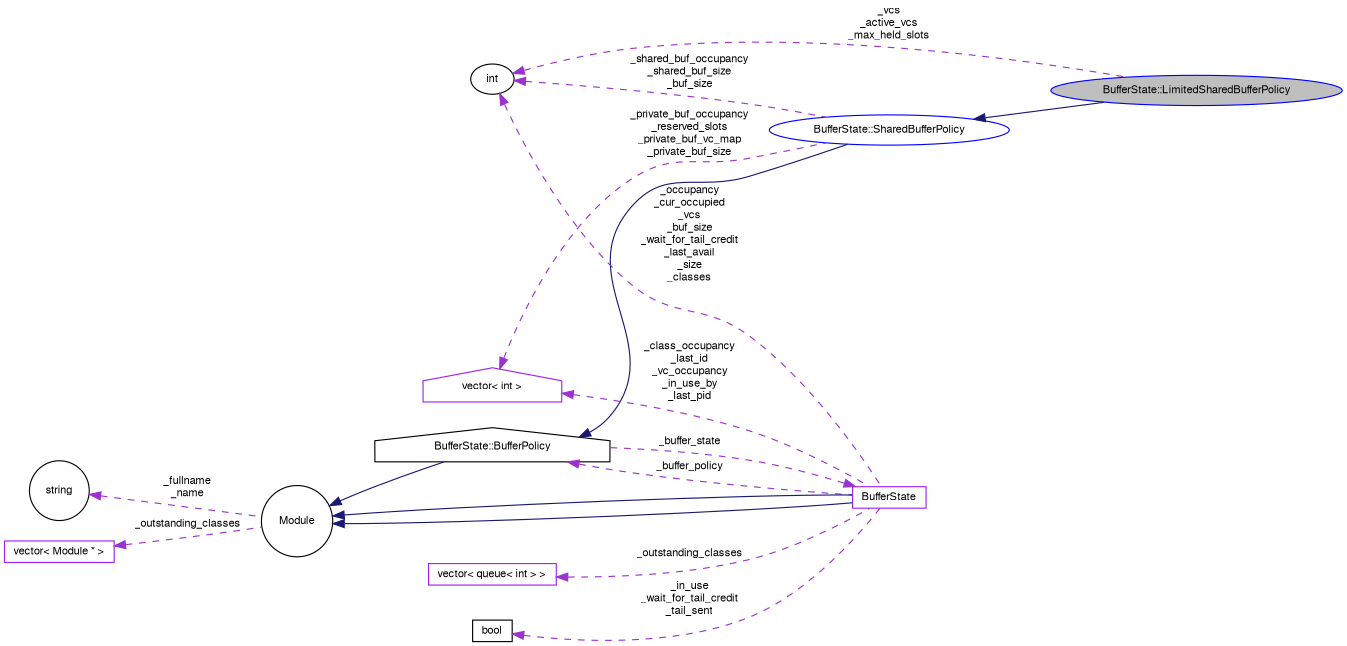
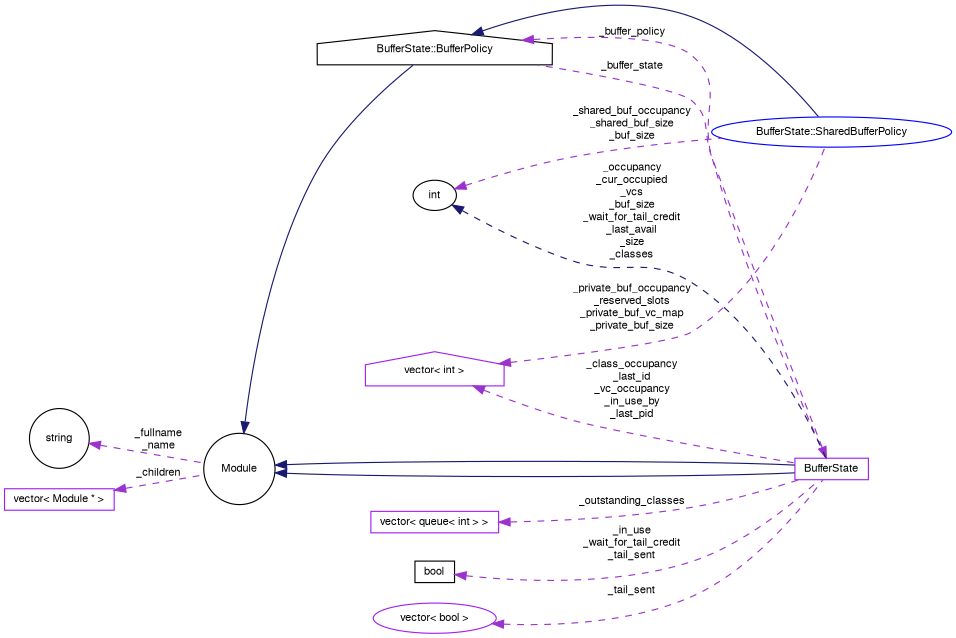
node "BufferState::LimitedSharedBufferPolicy": removed
edge "BufferState" -> "int": color darkorchid3 -> midnightblue
edge "Module" -> "vector< Module * >": label "_outstanding_classes" -> "_children"
node "vector< bool >": added
